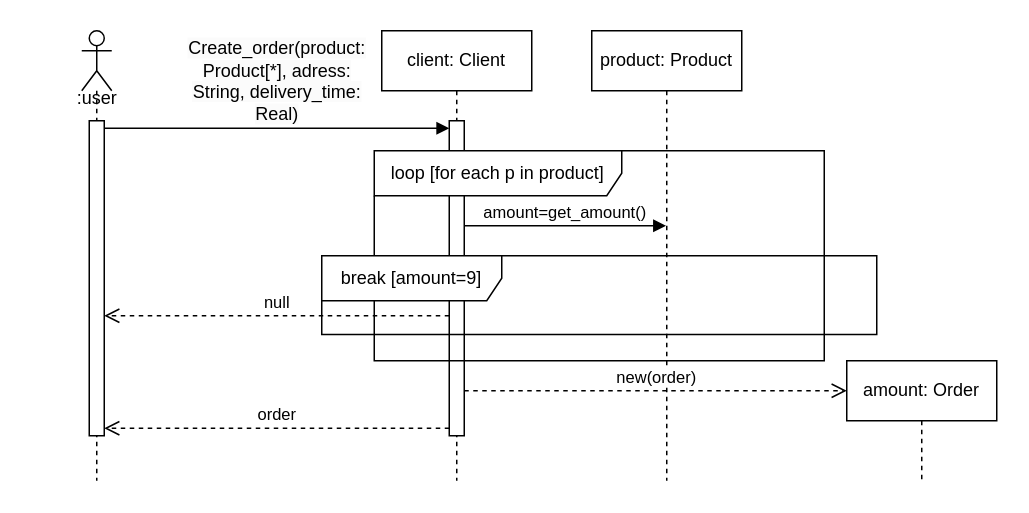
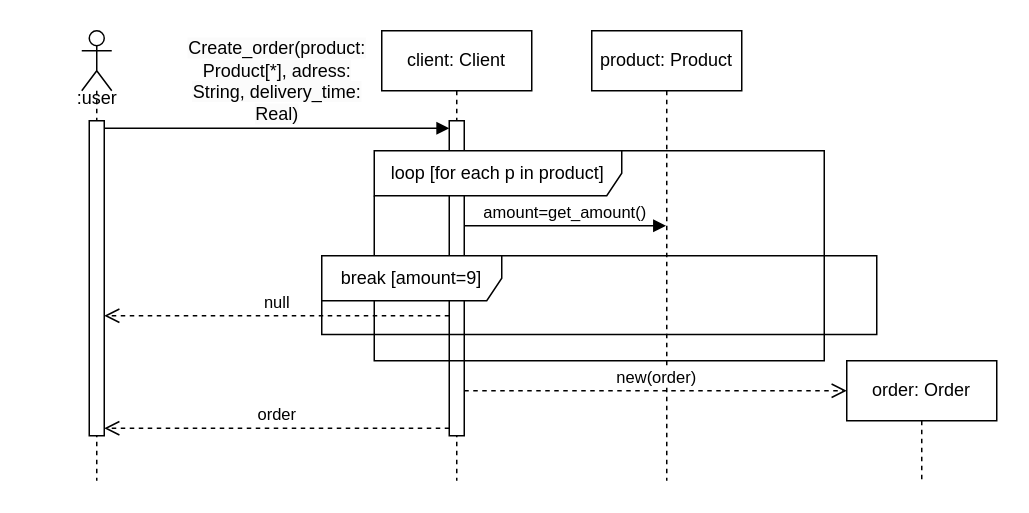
node "amount: Order": label "amount: Order" -> "order: Order"
